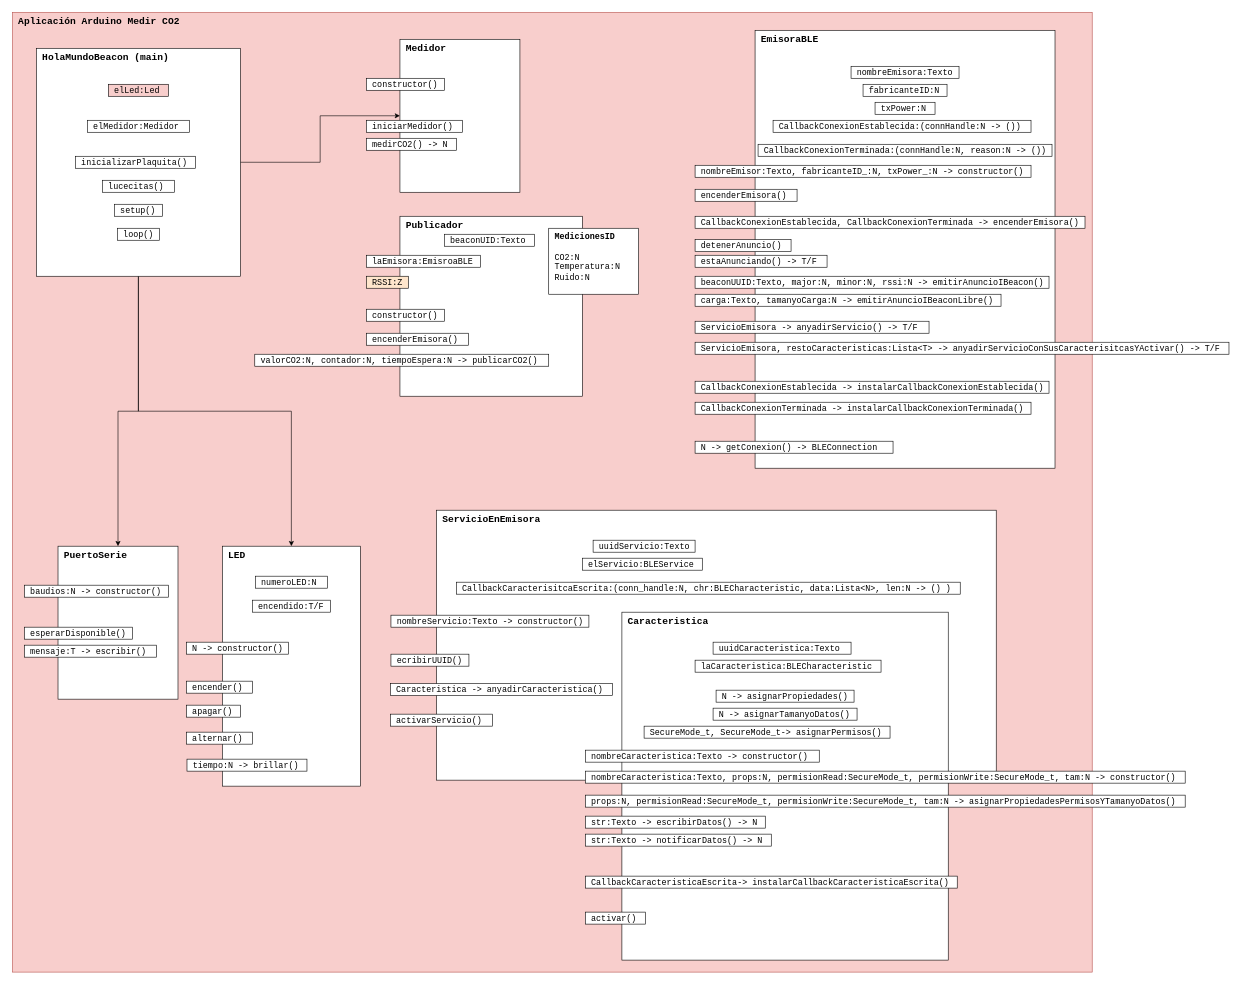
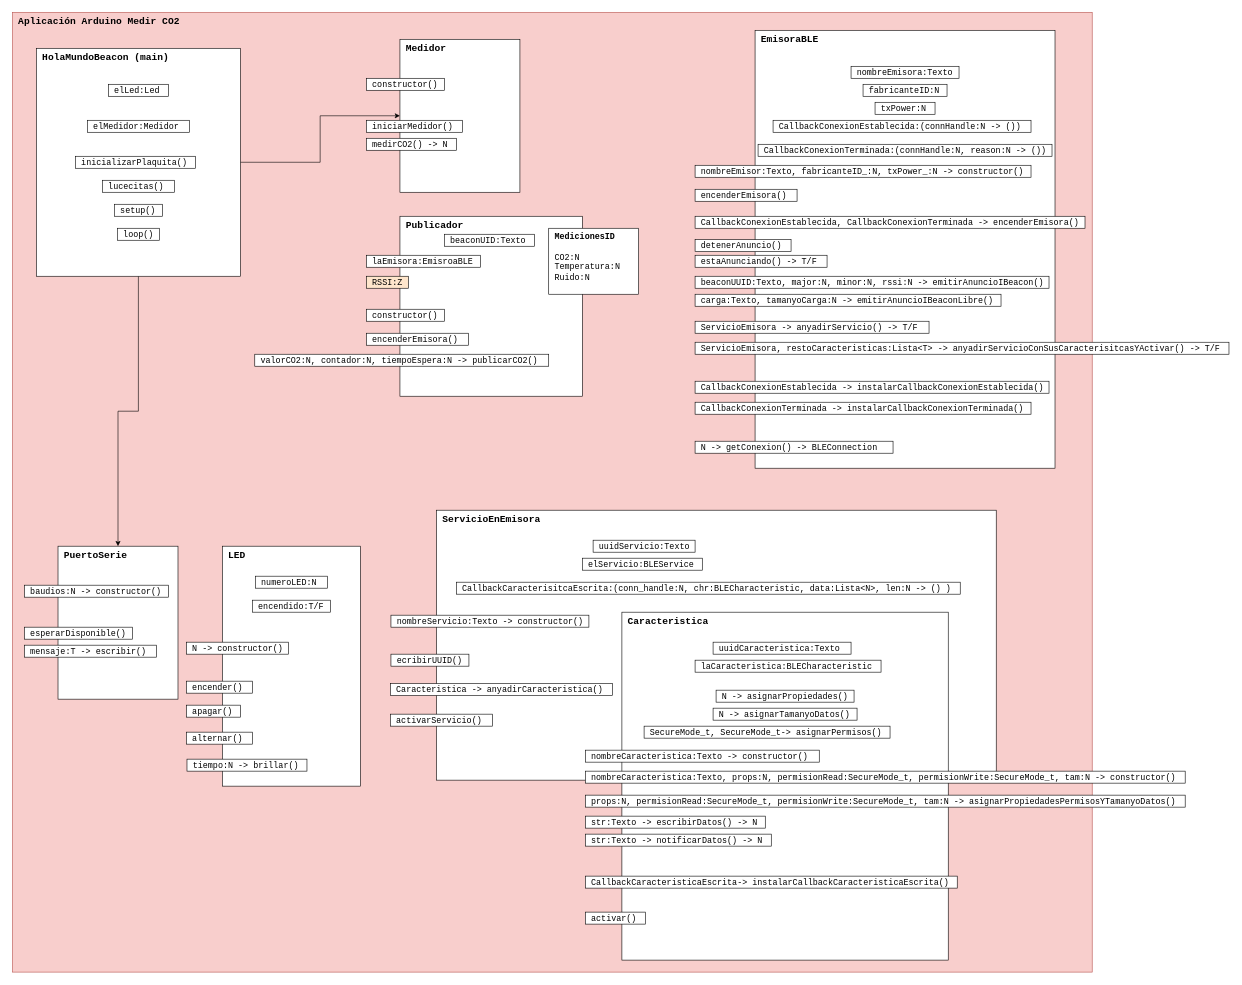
node "elLed:Led": fillcolor #f8cecc -> #ffffff
edge "HolaMundoBeacon (main)" -> "LED": removed
